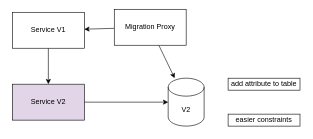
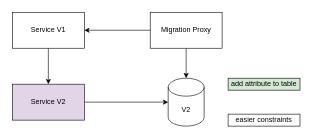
node "Migration Proxy": moved (150, 27) -> (186, 30)
node "add attribute to table": fillcolor #ffffff -> #d5e8d4
